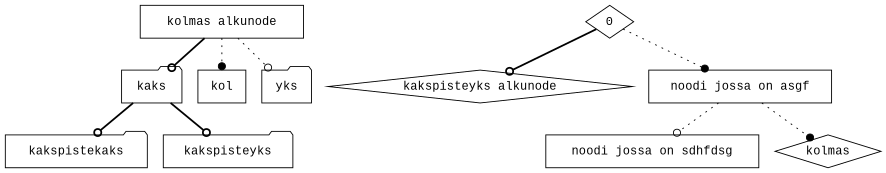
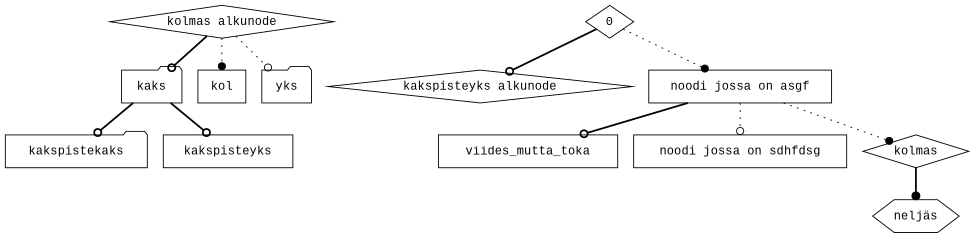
node "kolmas alkunode": shape box -> diamond
node "kakspisteyks": shape folder -> box
node "viides_mutta_toka": added
node "neljäs": added
